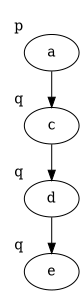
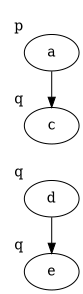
edge "c q" -> "d q": removed
